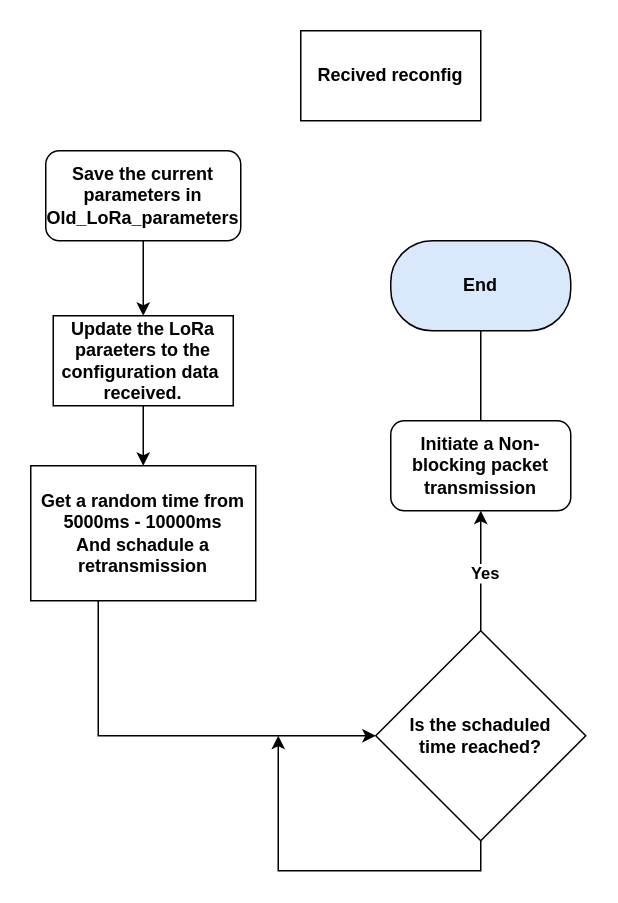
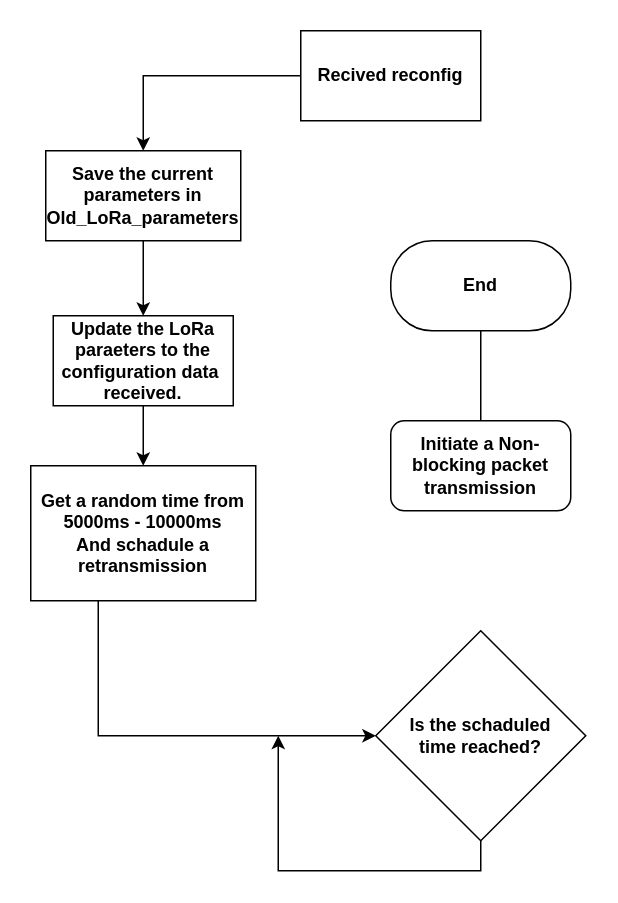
edge "Recived reconfig" -> "Save the current parameters in Old_LoRa_parameters": added
node "Save the current parameters in Old_LoRa_parameters": shape rounded rectangle -> rectangle
node "End": fillcolor #dae8fc -> #ffffff
edge "Is the schaduled time reached?" -> "Initiate a Non-blocking packet transmission": removed, label "Yes"
